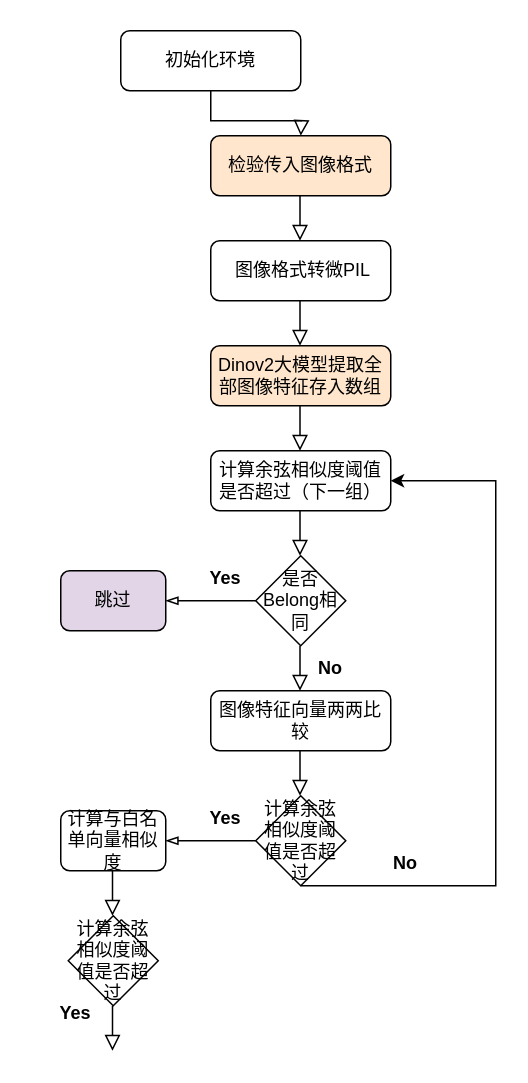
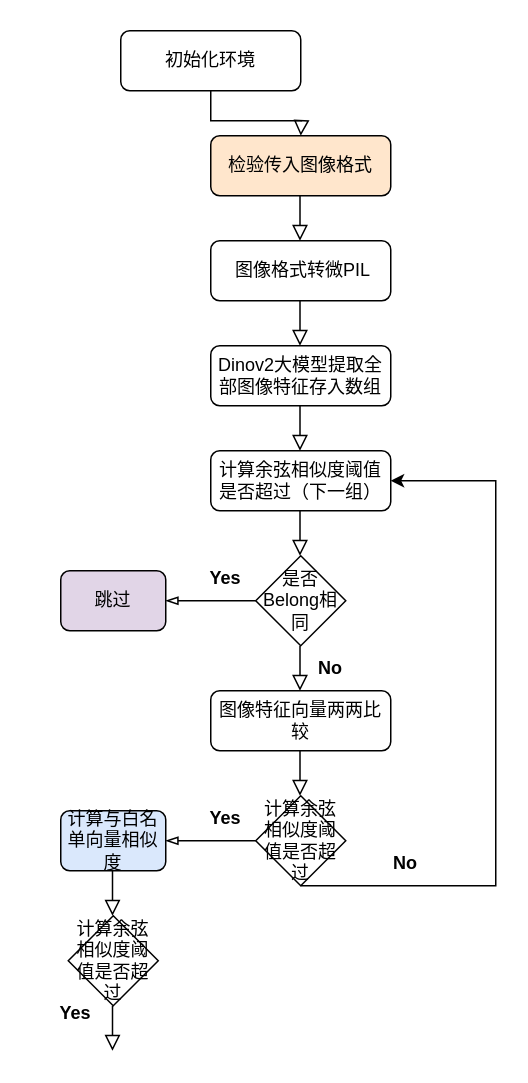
node "Dinov2大模型提取全部图像特征存入数组": fillcolor #ffe6cc -> #ffffff
node "计算与白名单向量相似度": fillcolor #ffffff -> #dae8fc
